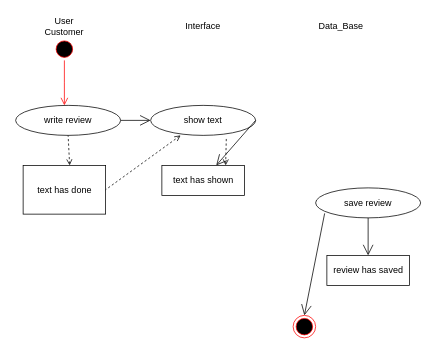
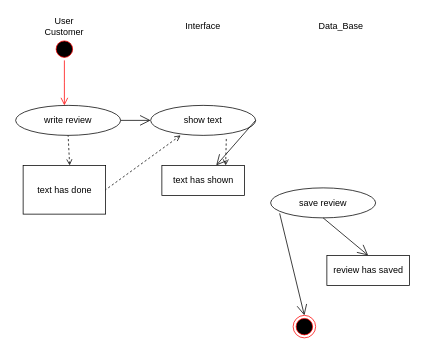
node "save review": moved (368, 203) -> (323, 203)
